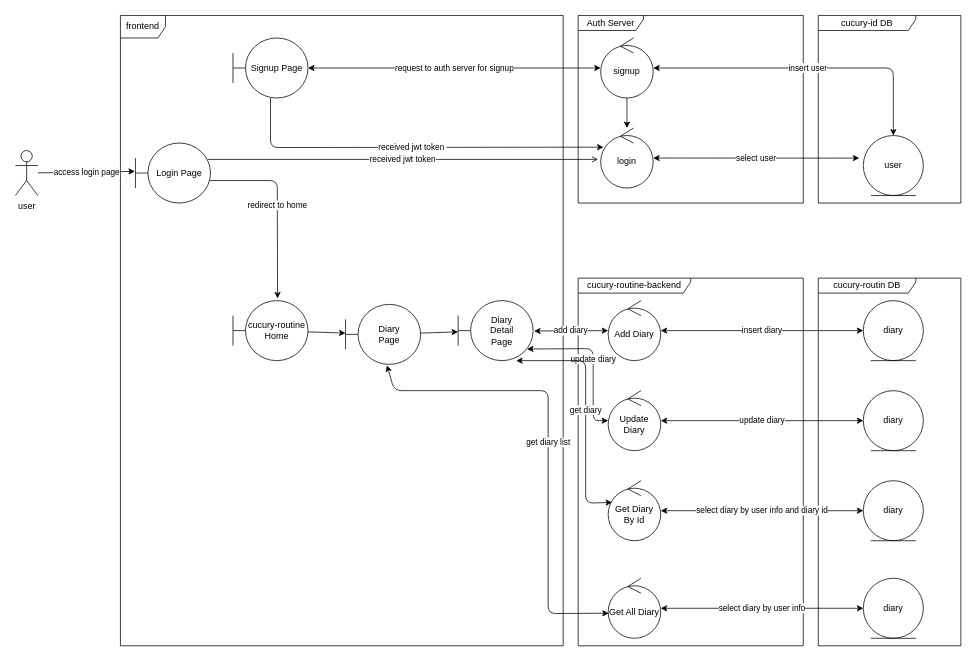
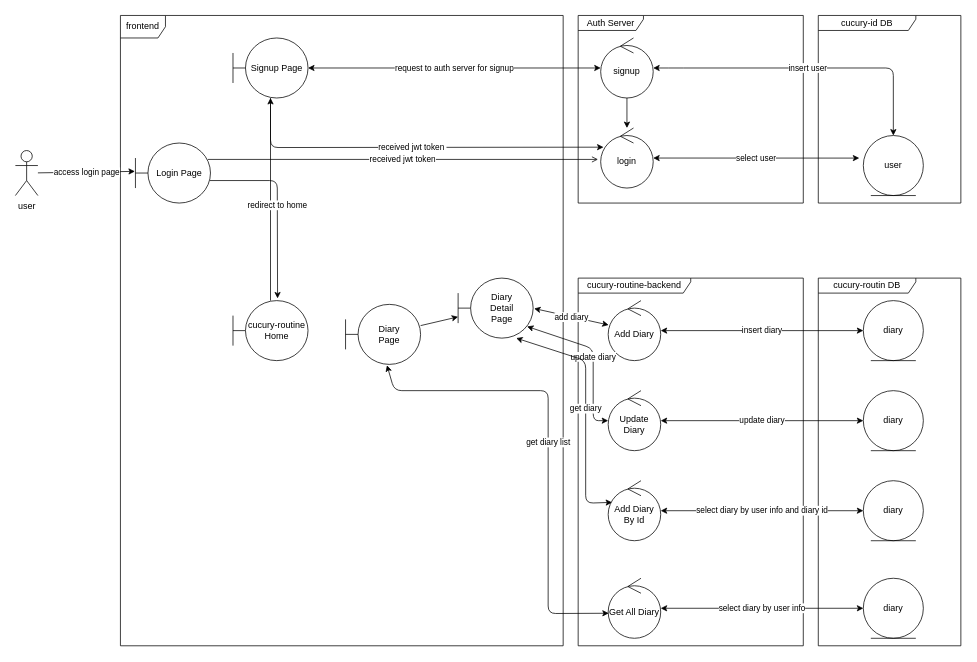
node "Diary Detail Page": moved (495, 330) -> (495, 308)
edge "cucury-routine Home" -> "Diary Page": now "cucury-routine Home" -> "Signup Page"
node "Get Diary By Id": label "Get Diary By Id" -> "Add Diary By Id"
